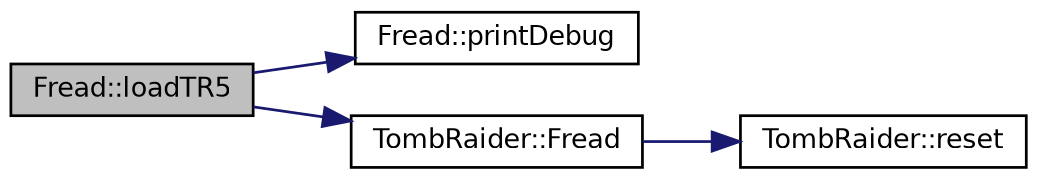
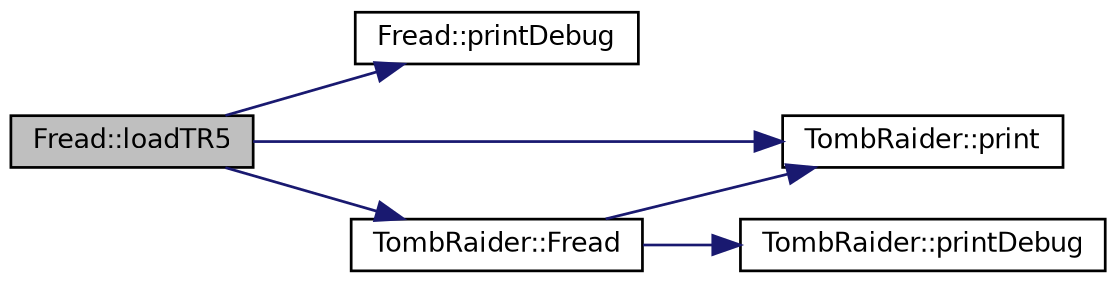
node "TombRaider::reset": label "TombRaider::reset" -> "TombRaider::printDebug"
node "TombRaider::print": added
